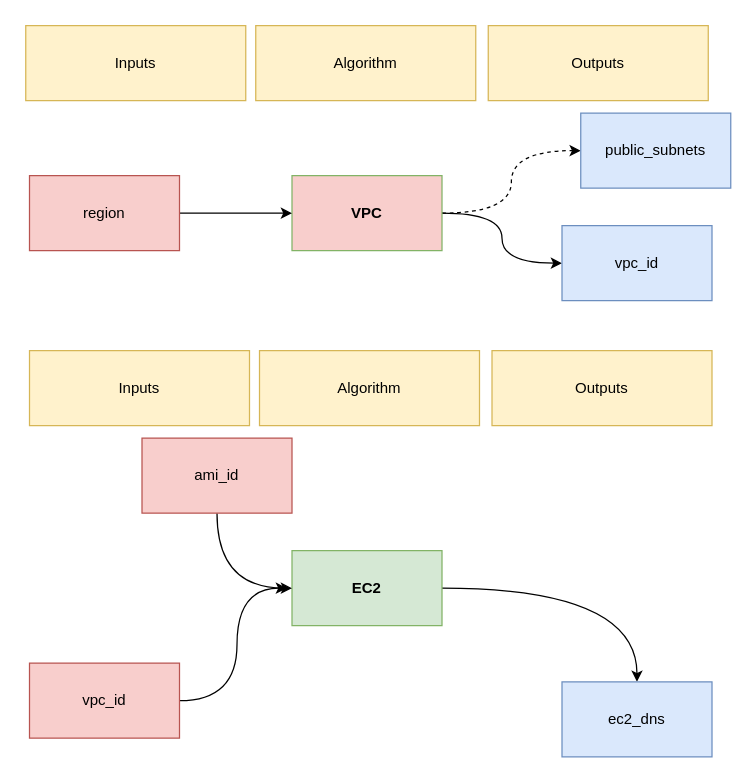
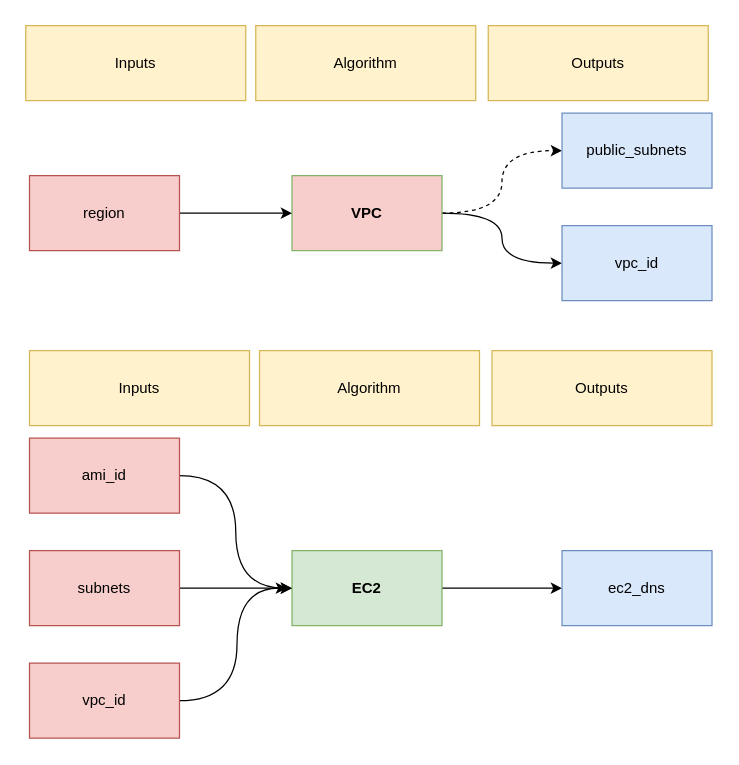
node "public_subnets": moved (656, 151) -> (637, 151)
node "ami_id": moved (217, 476) -> (104, 476)
node "subnets": added
edge "subnets" -> "EC2": added
node "ec2_dns": moved (637, 719) -> (637, 588)
